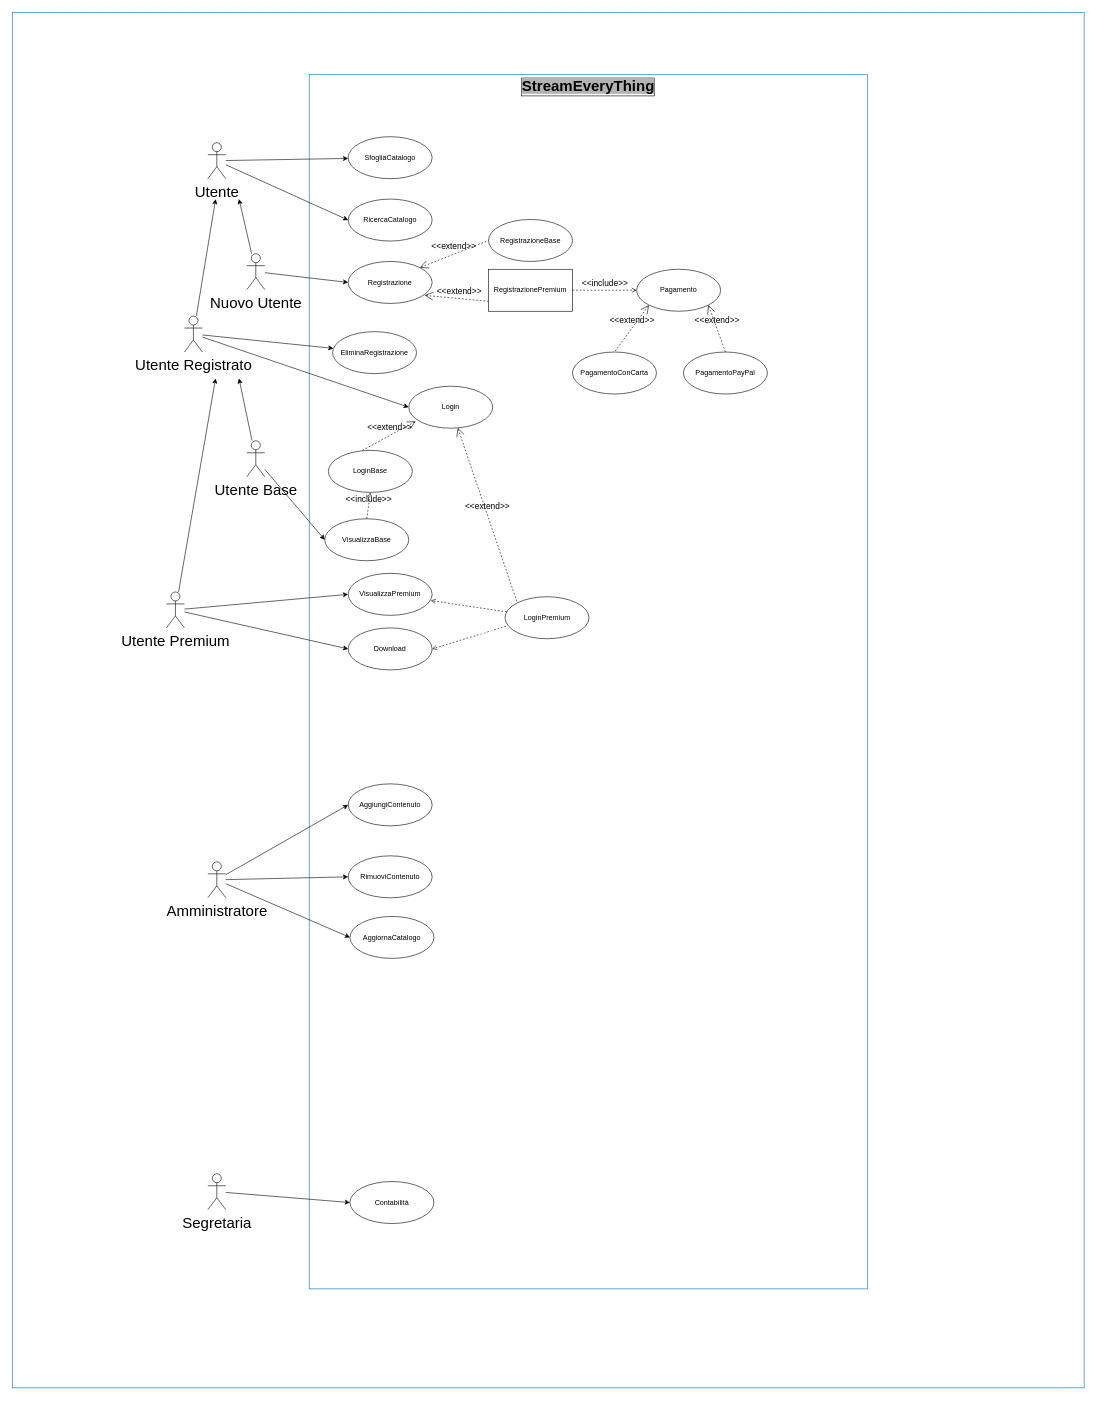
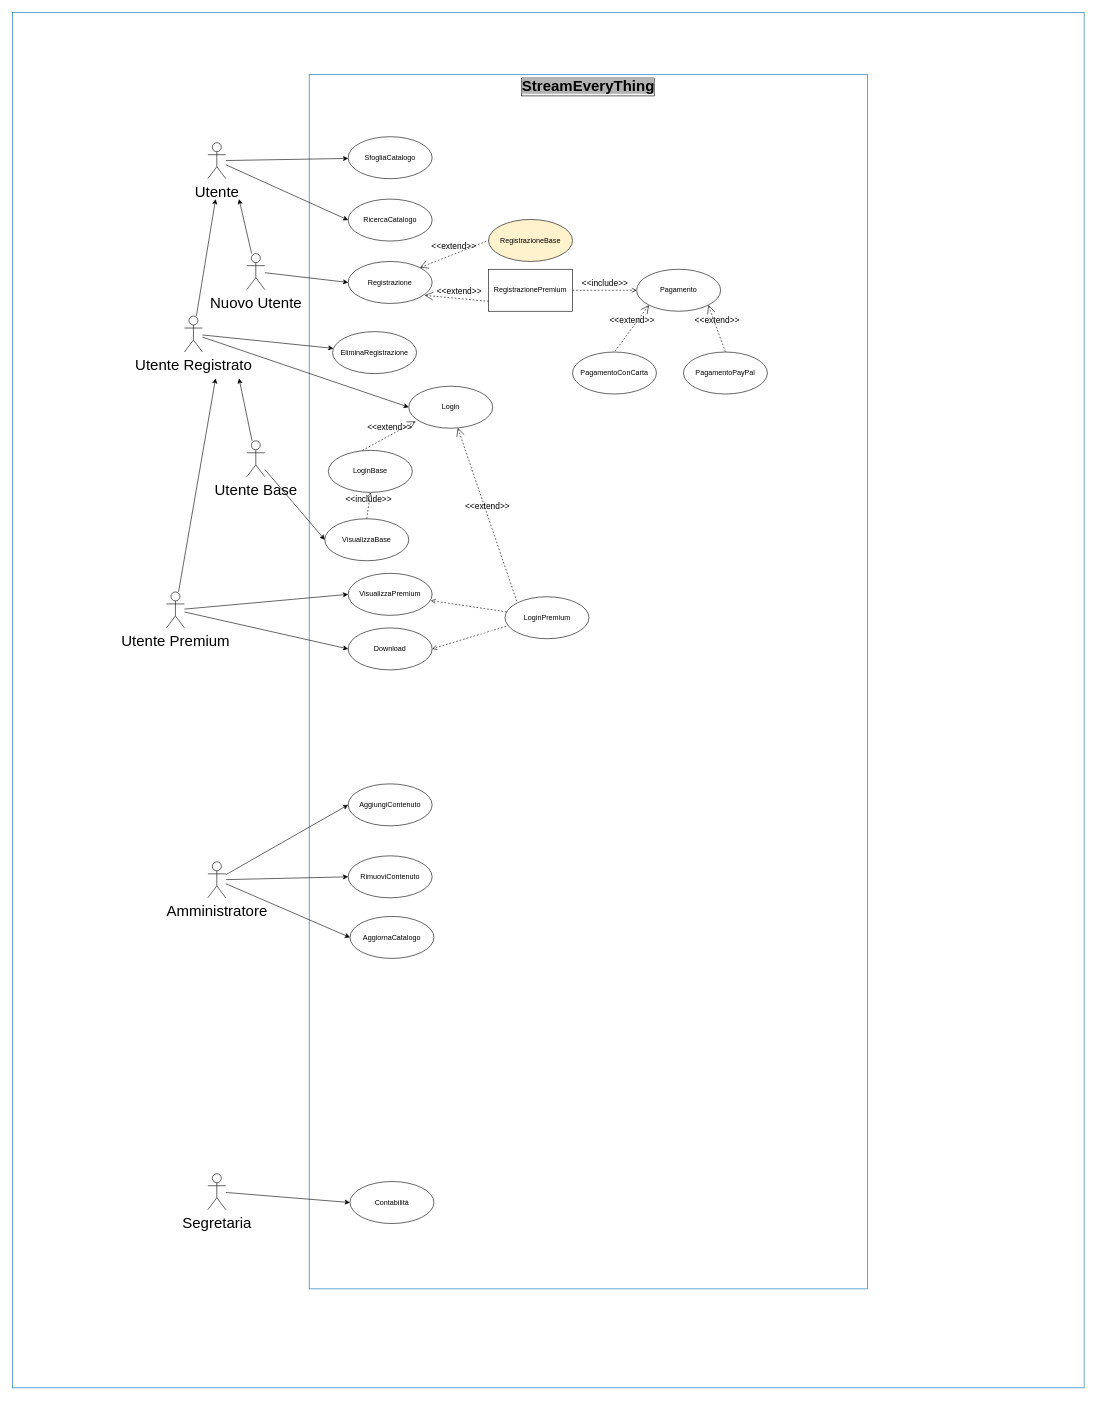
node "RegistrazioneBase": fillcolor #ffffff -> #fff2cc
